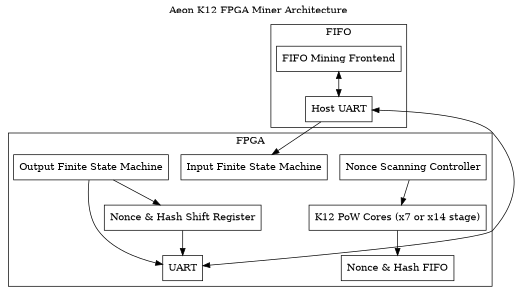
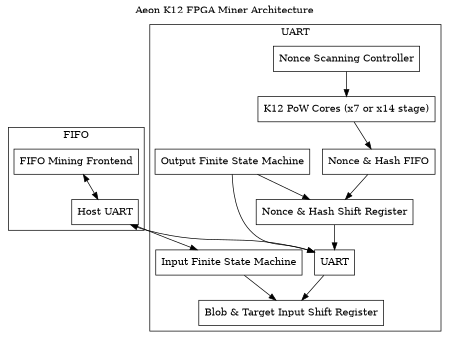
cluster "FPGA": label "FPGA" -> "UART"
edge "Nonce & Hash FIFO" -> "Nonce & Hash Shift Register": added
node "Blob & Target Input Shift Register": added
